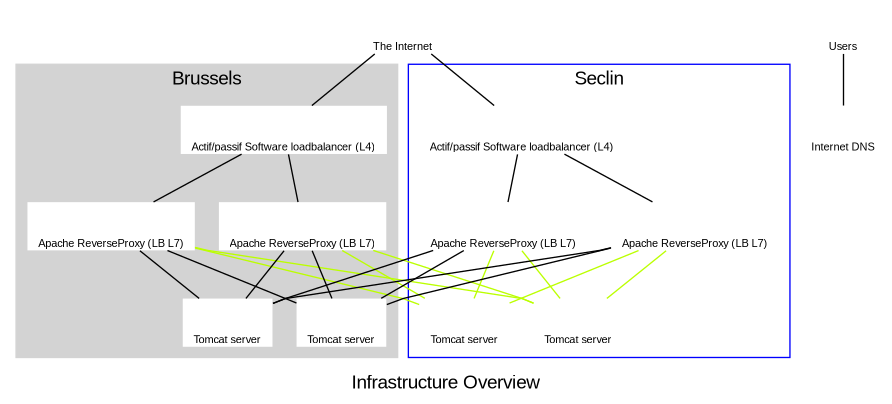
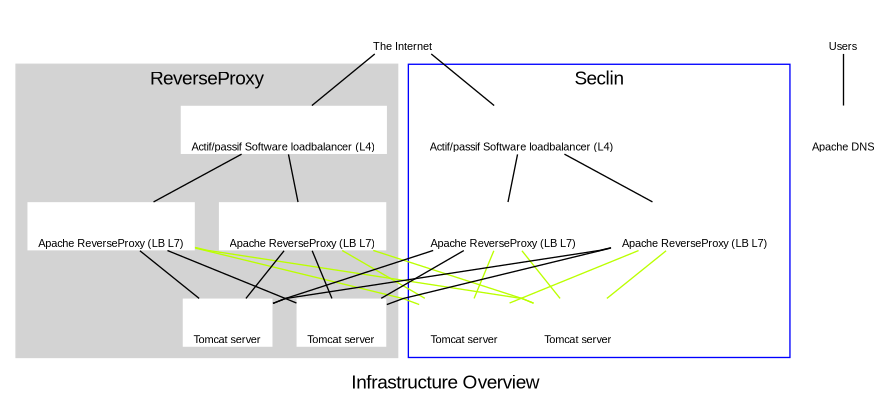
cluster "Brussels": label "Brussels" -> "ReverseProxy"
node "Internet DNS": label "Internet DNS" -> "Apache DNS"
